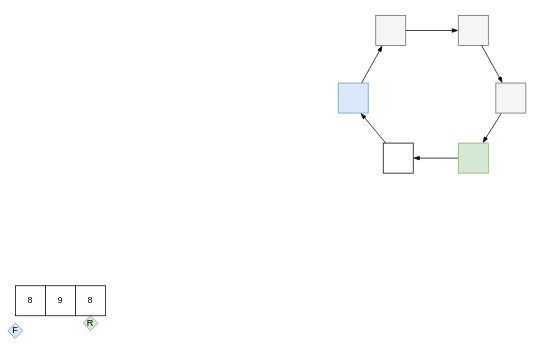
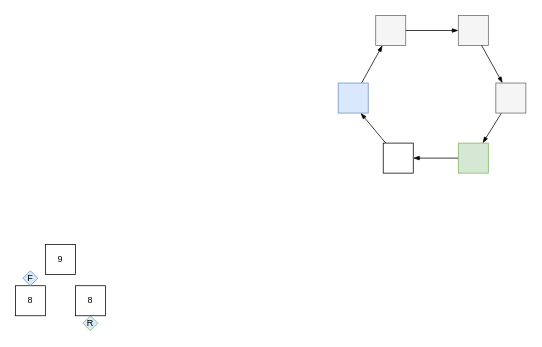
node "9": moved (60, 300) -> (60, 259)
node "R": fillcolor #d5e8d4 -> #dae8fc
node "F": moved (15, 330) -> (30, 278)
